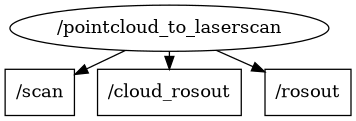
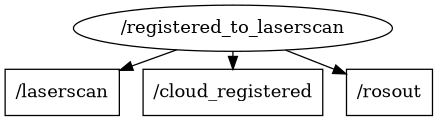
node "/pointcloud_to_laserscan": label "/pointcloud_to_laserscan" -> "/registered_to_laserscan"
node "/scan": label "/scan" -> "/laserscan"
node "/cloud_rosout": label "/cloud_rosout" -> "/cloud_registered"
